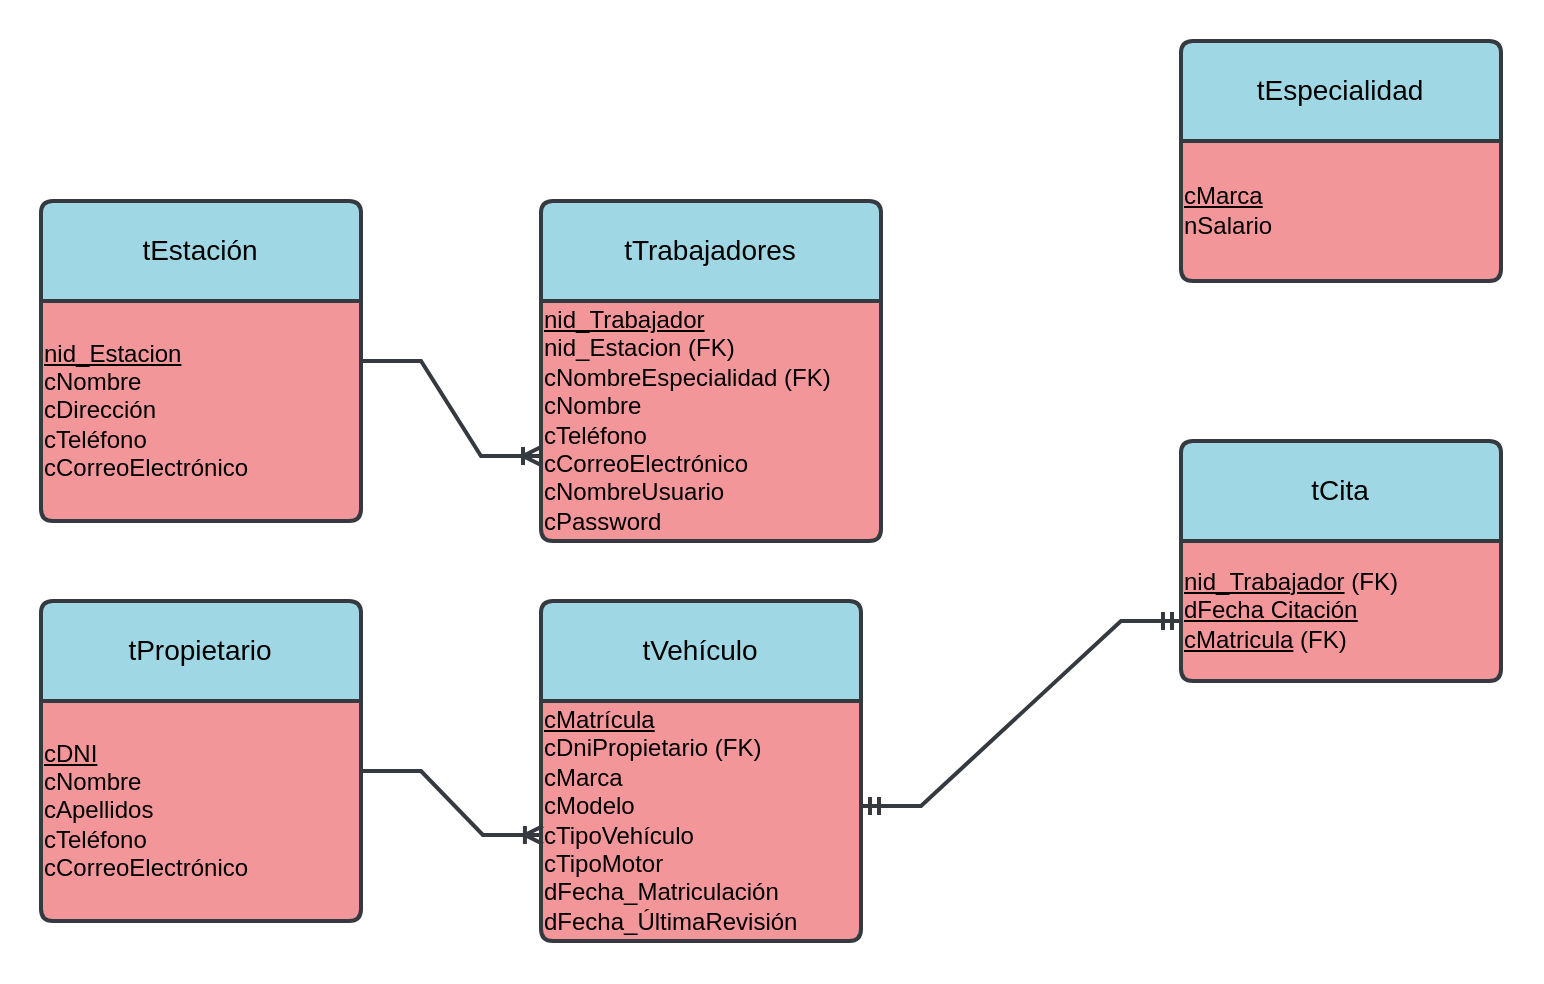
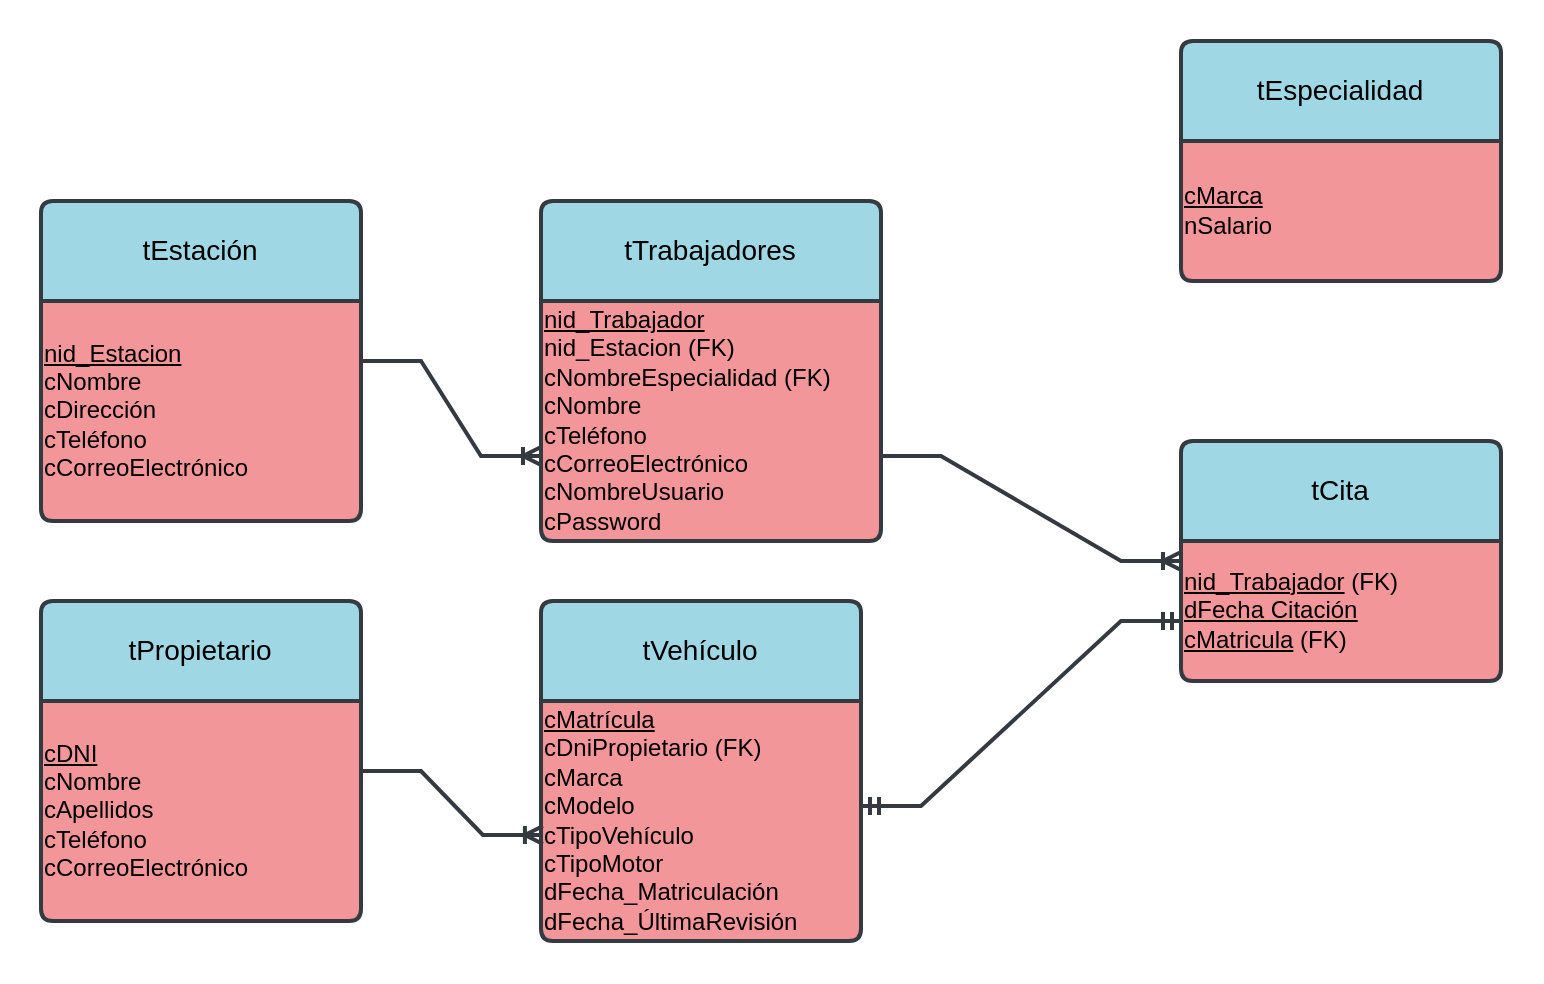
edge "tTrabajadores" -> "tCita": added
